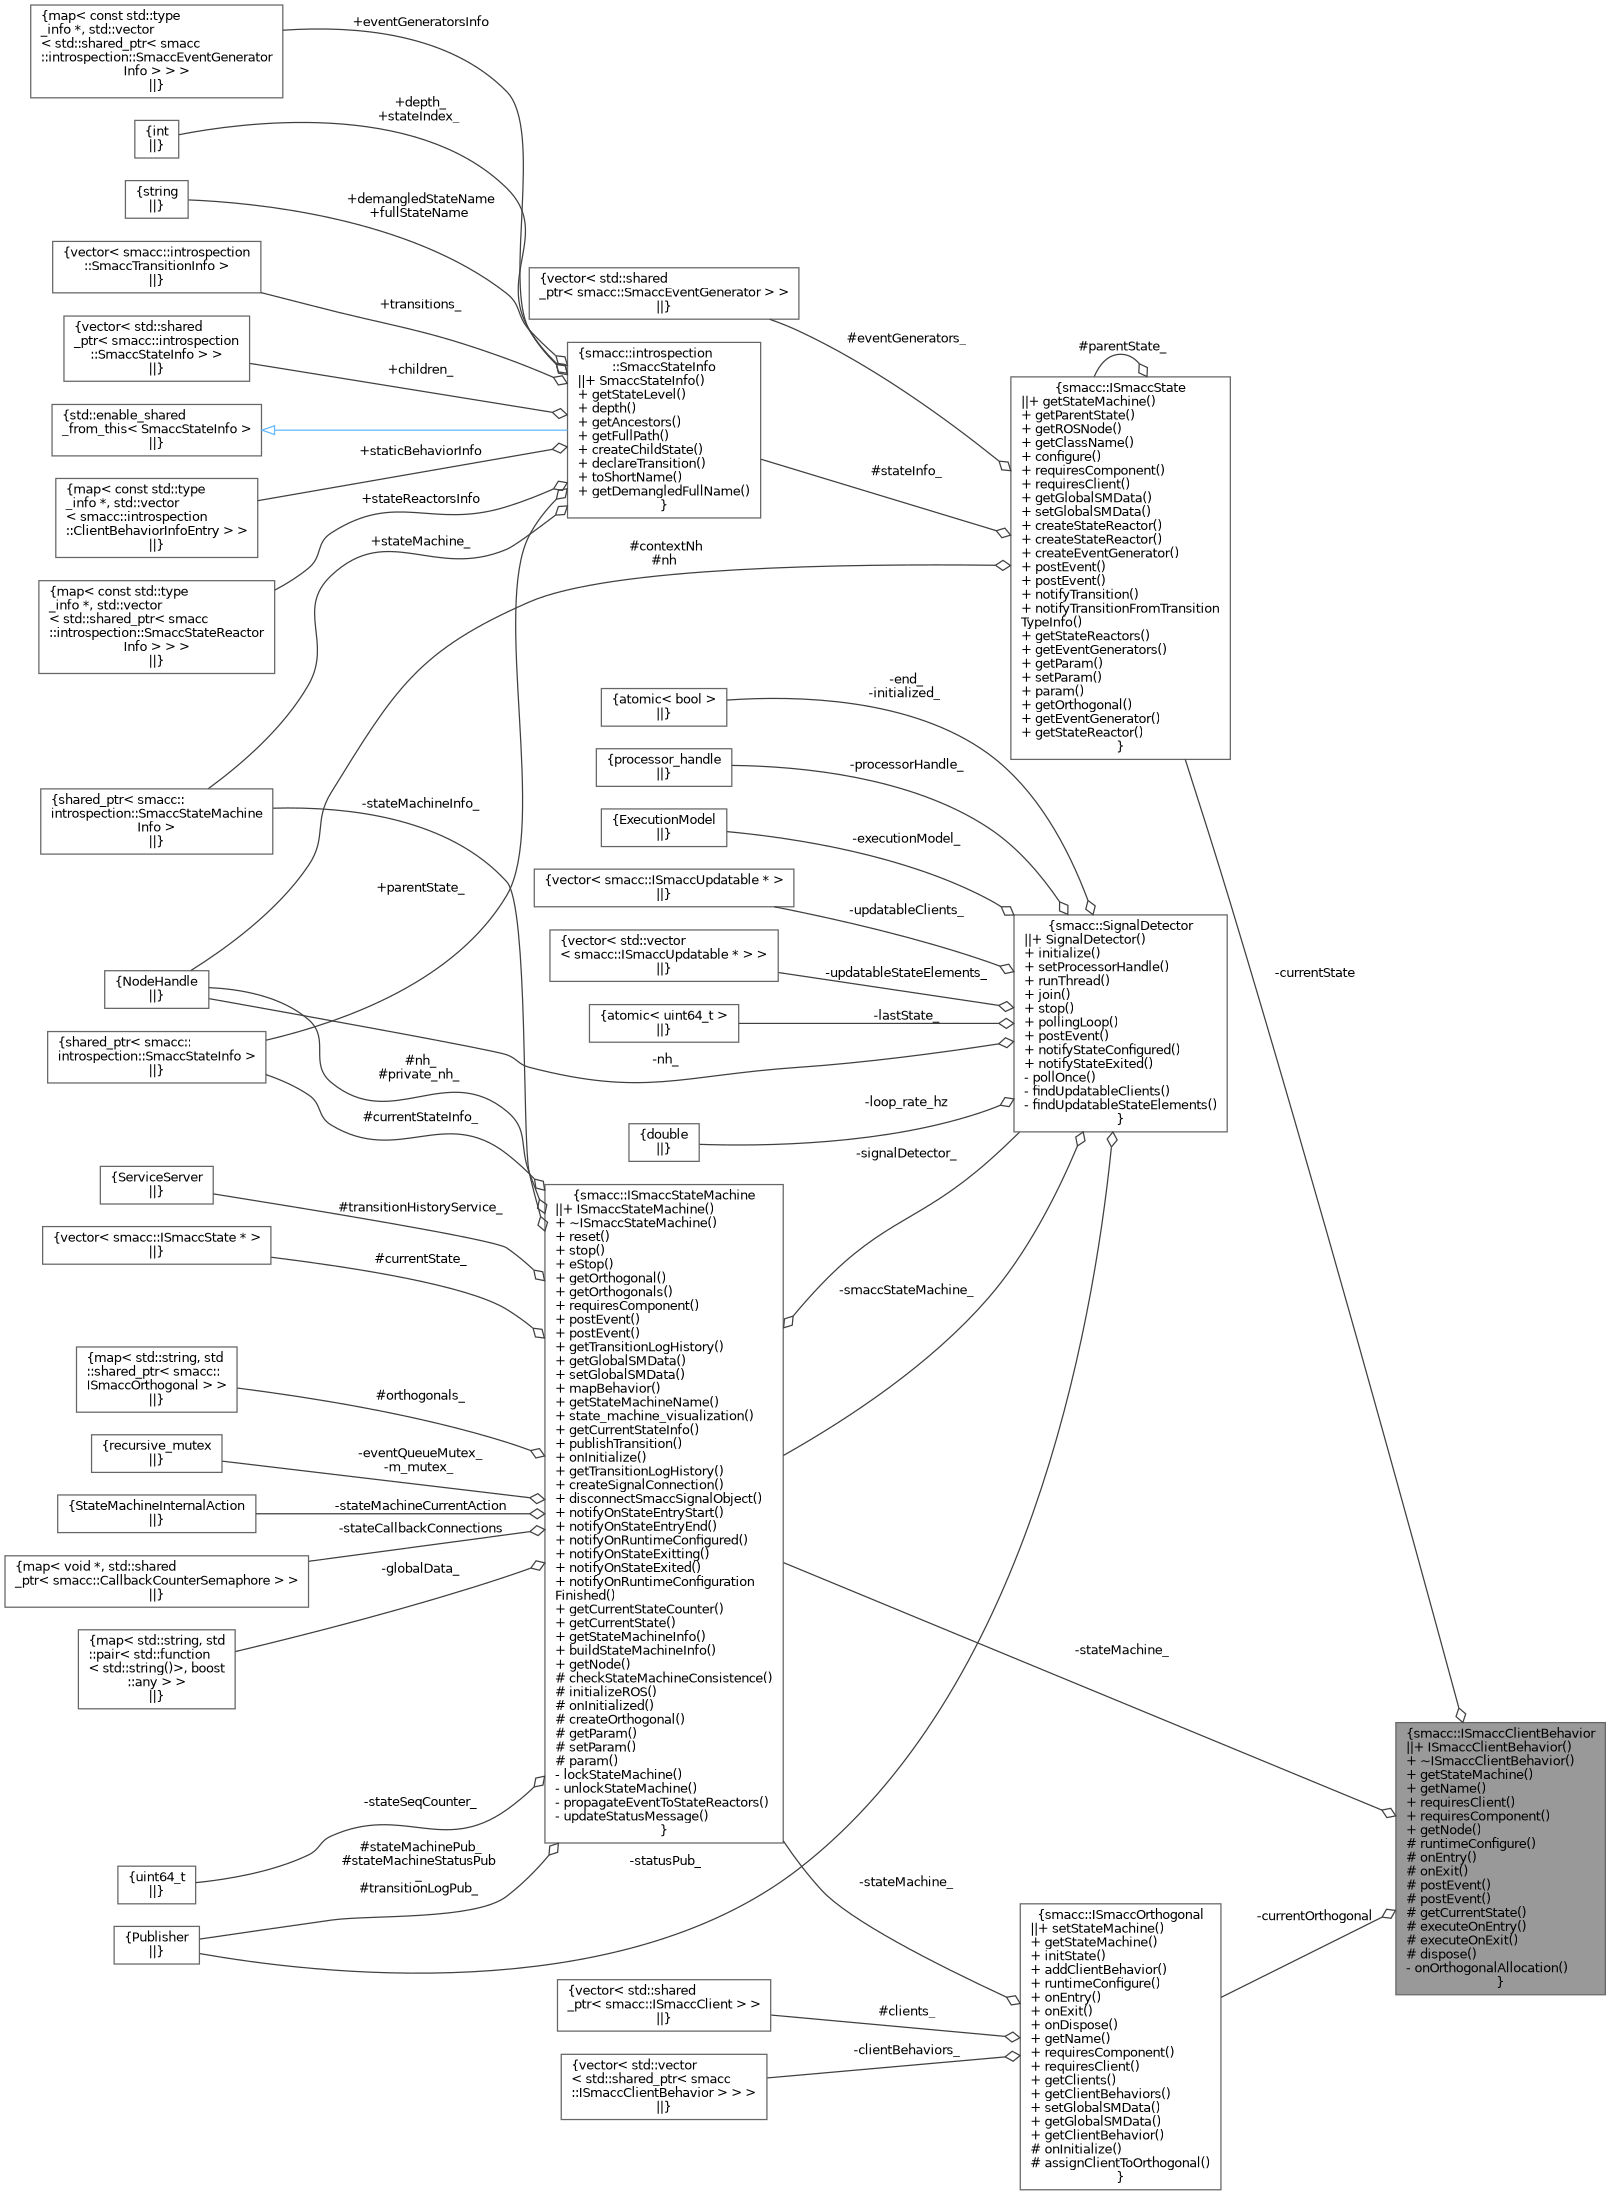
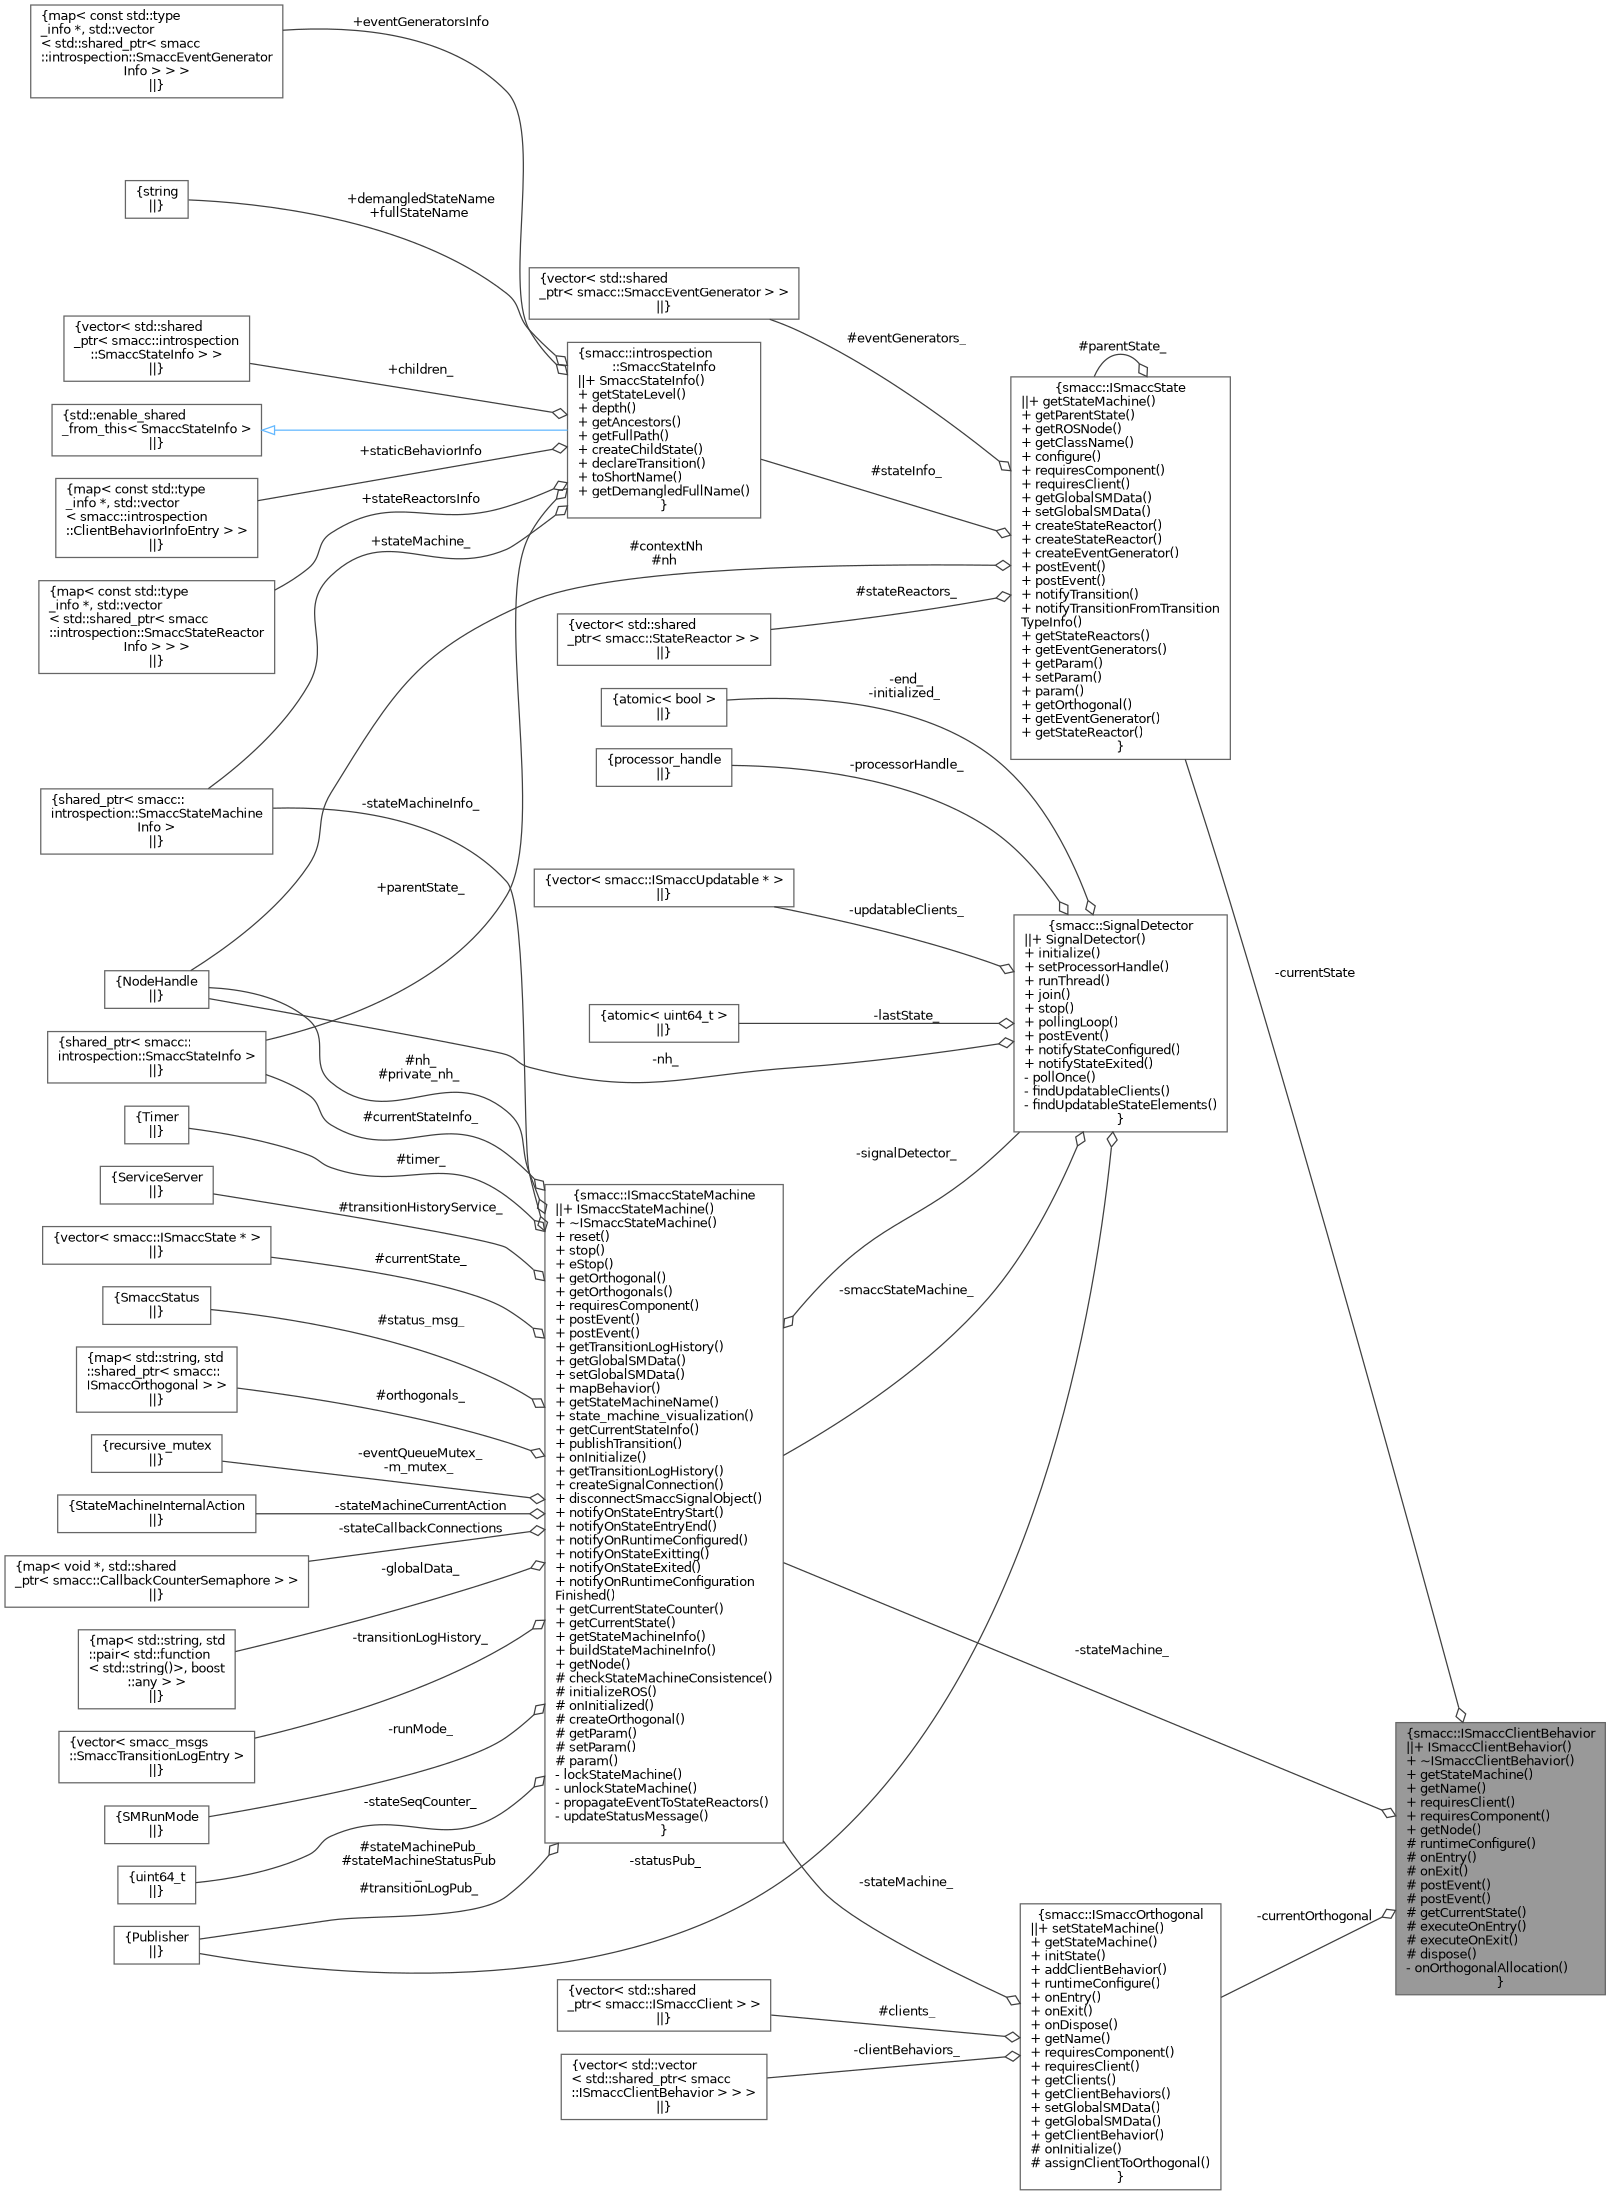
node "{int ||}": removed
node "{vector< smacc::introspection ::SmaccTransitionInfo > ||}": removed
node "{vector< std::shared _ptr< smacc::StateReactor > > ||}": added
node "{ExecutionModel ||}": removed
node "{vector< std::vector < smacc::ISmaccUpdatable * > > ||}": removed
node "{Timer ||}": added
node "{double ||}": removed
node "{SmaccStatus ||}": added
node "{vector< smacc_msgs ::SmaccTransitionLogEntry > ||}": added
node "{SMRunMode ||}": added
